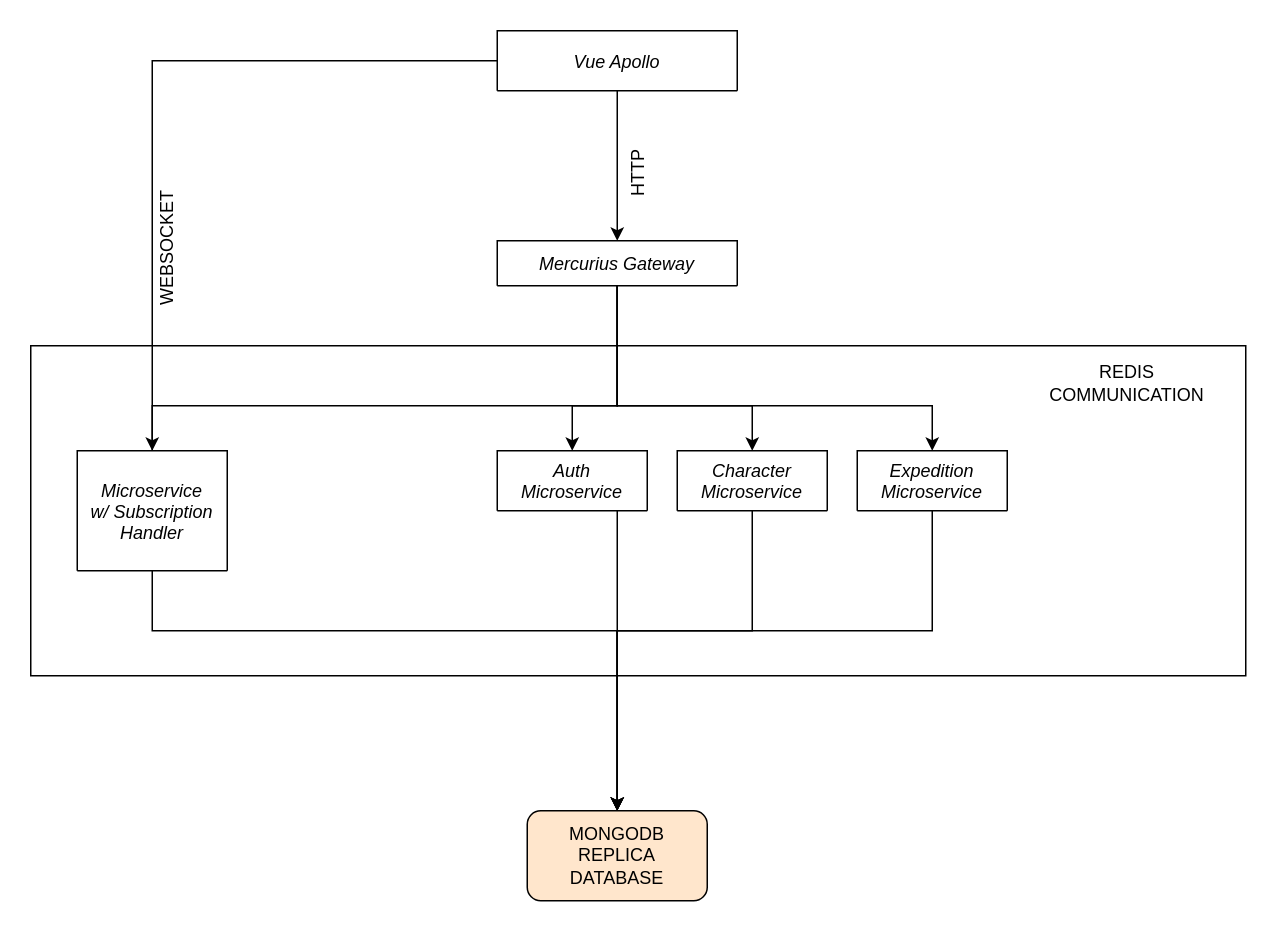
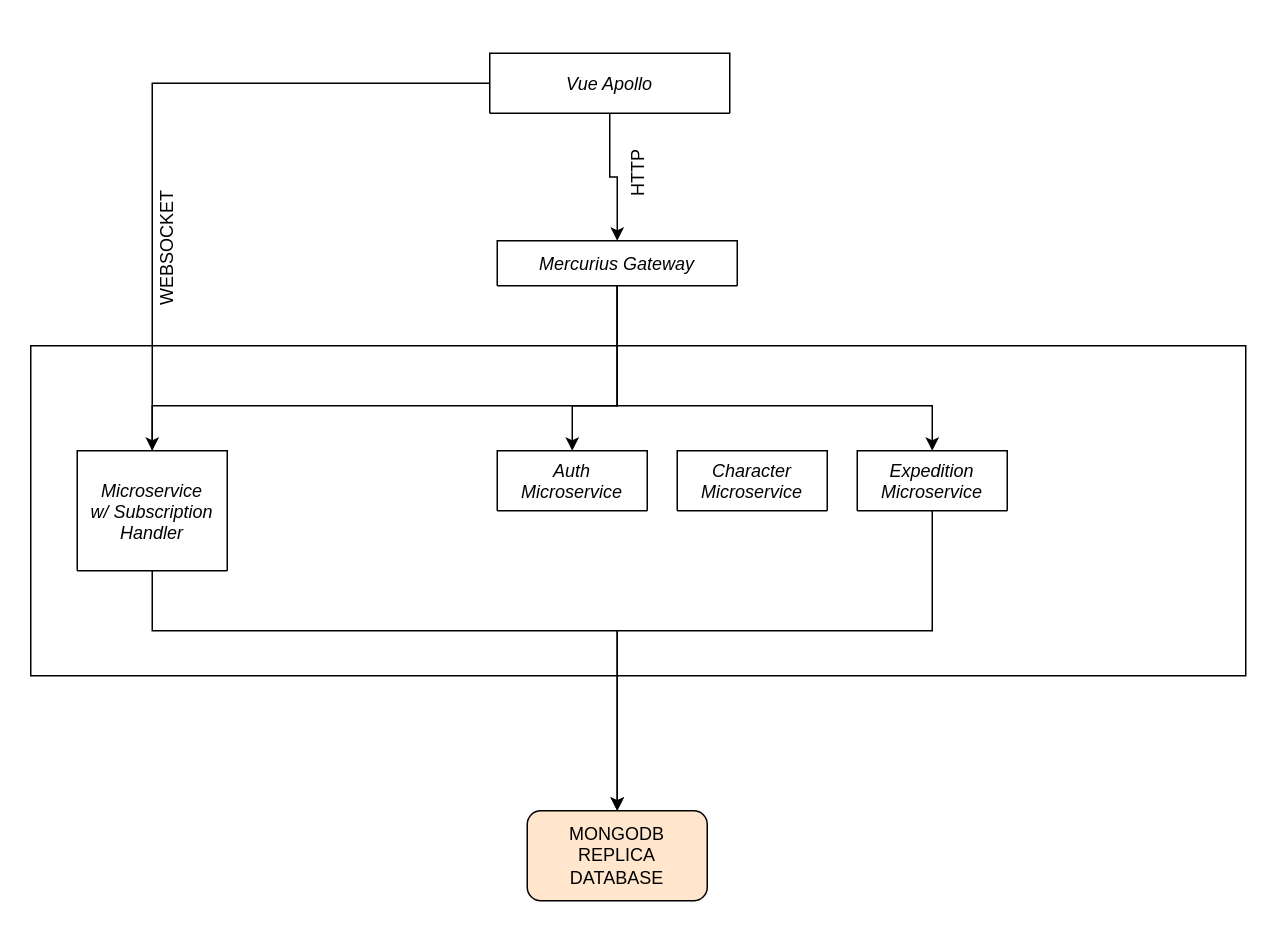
node "Vue Apollo": moved (617, 61) -> (610, 83)
node "REDIS COMMUNICATION": removed
edge "Mercurius Gateway" -> "Character Microservice": removed
edge "Auth Microservice" -> "MONGODB REPLICA DATABASE": removed
edge "Character Microservice" -> "MONGODB REPLICA DATABASE": removed
